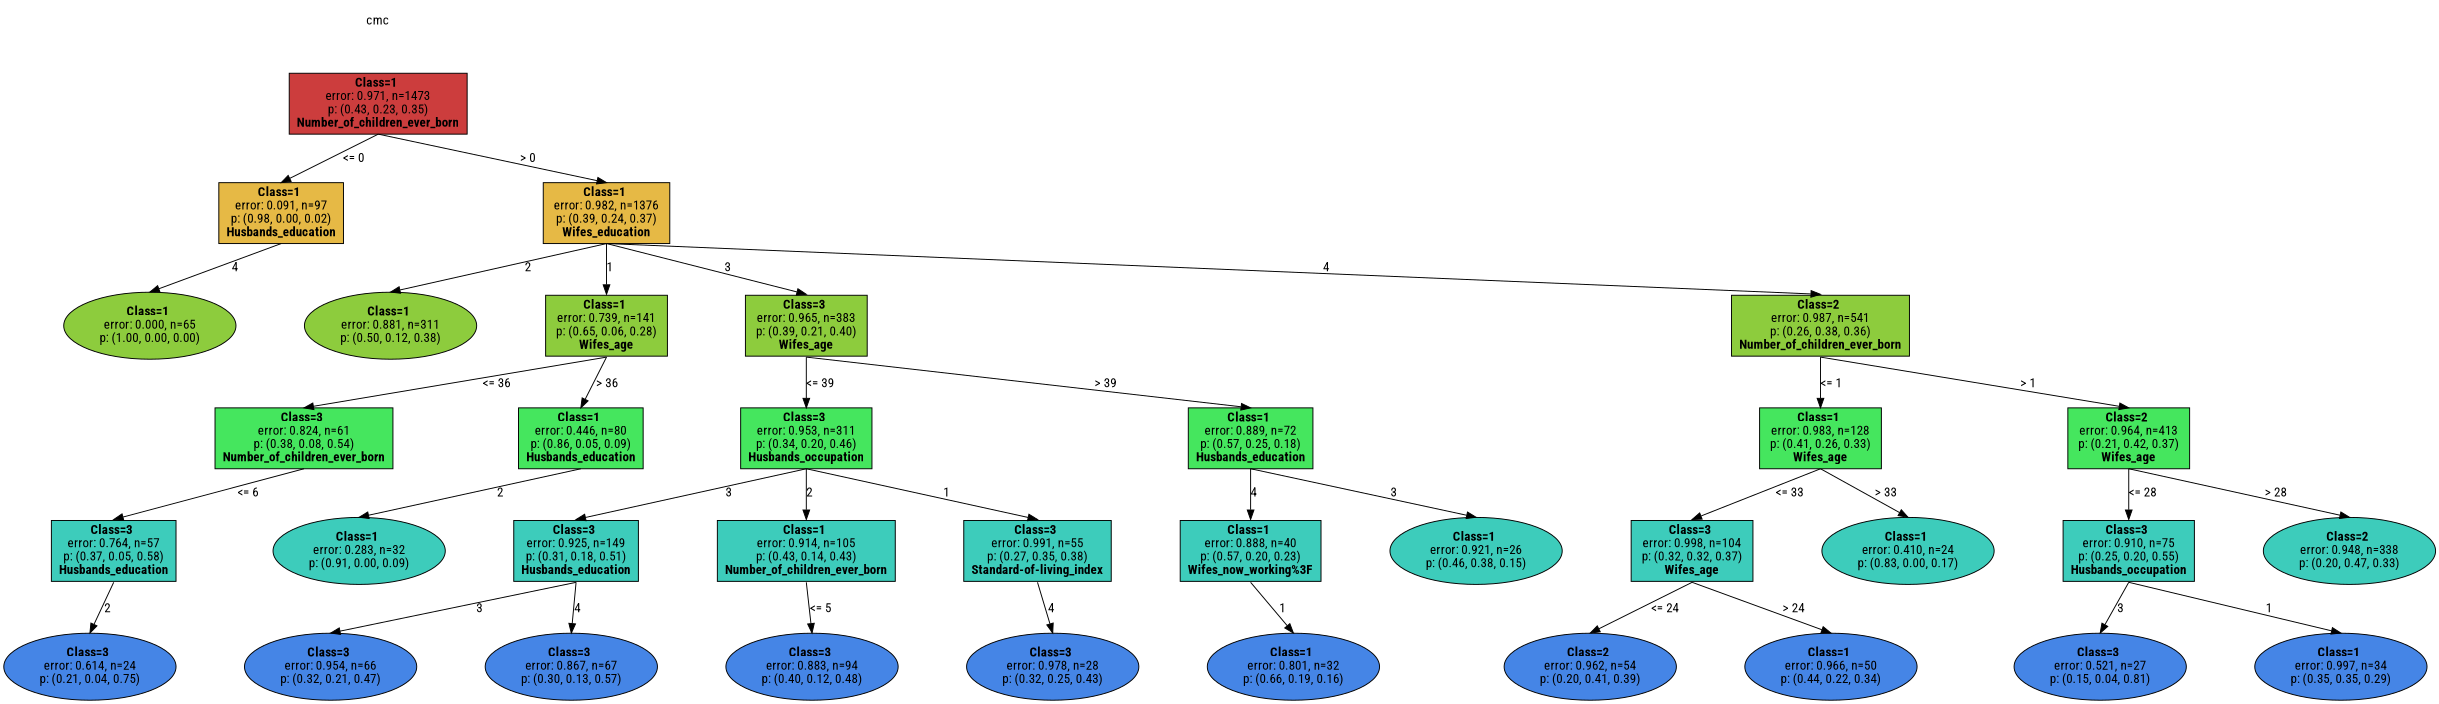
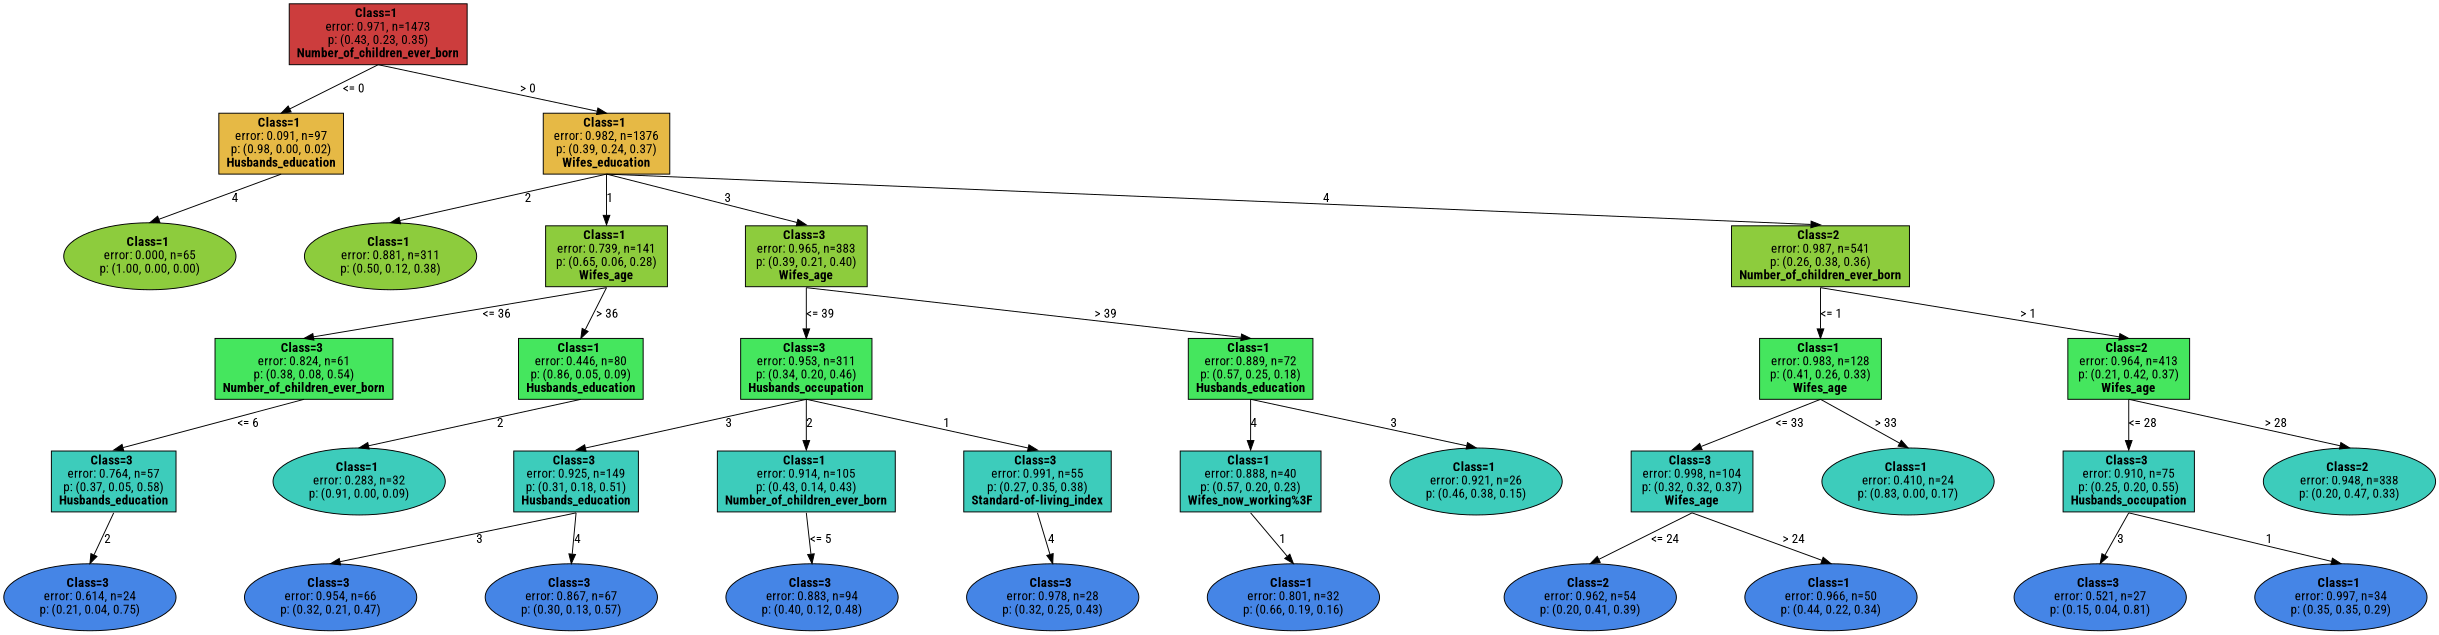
node "cmc": removed
